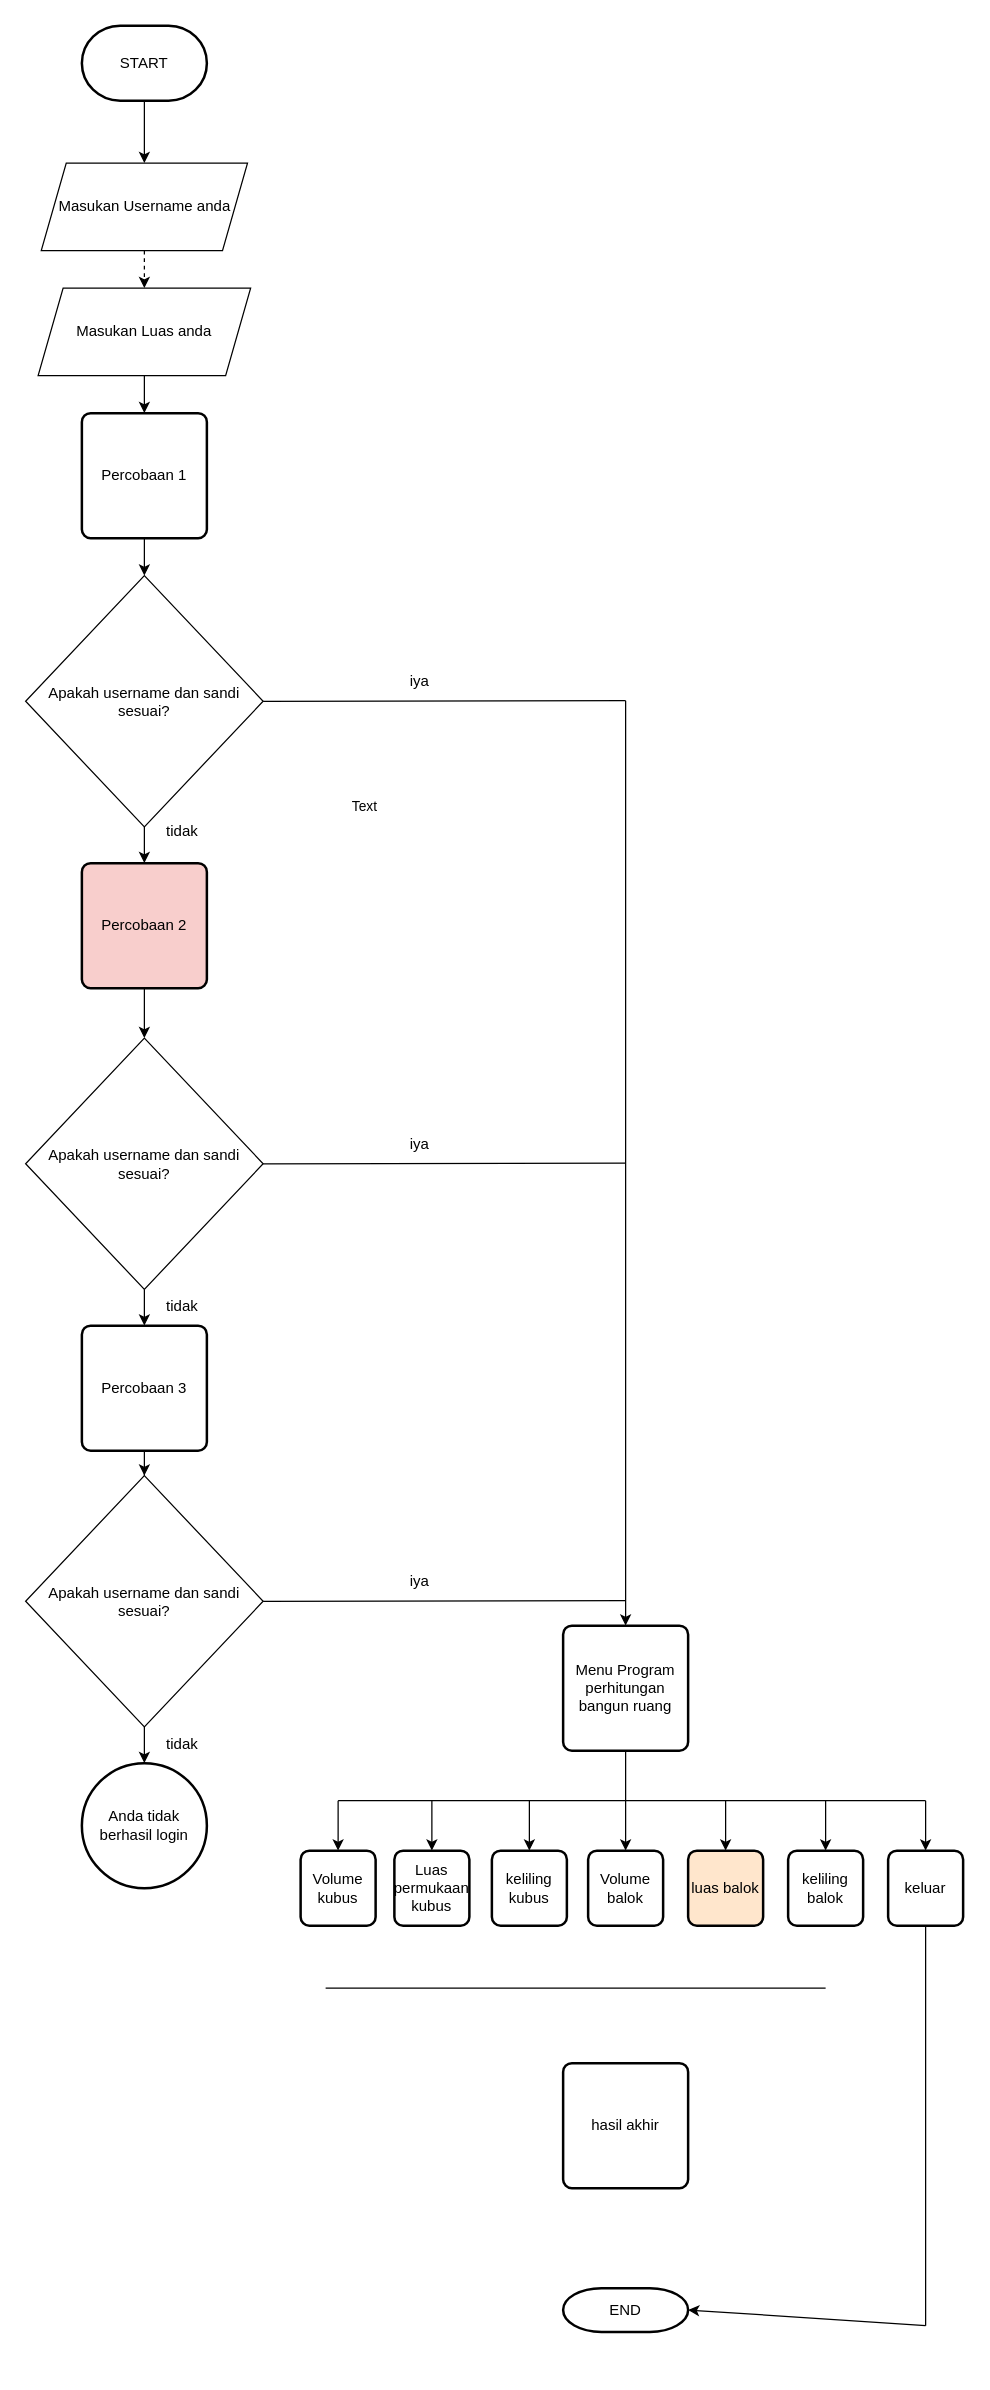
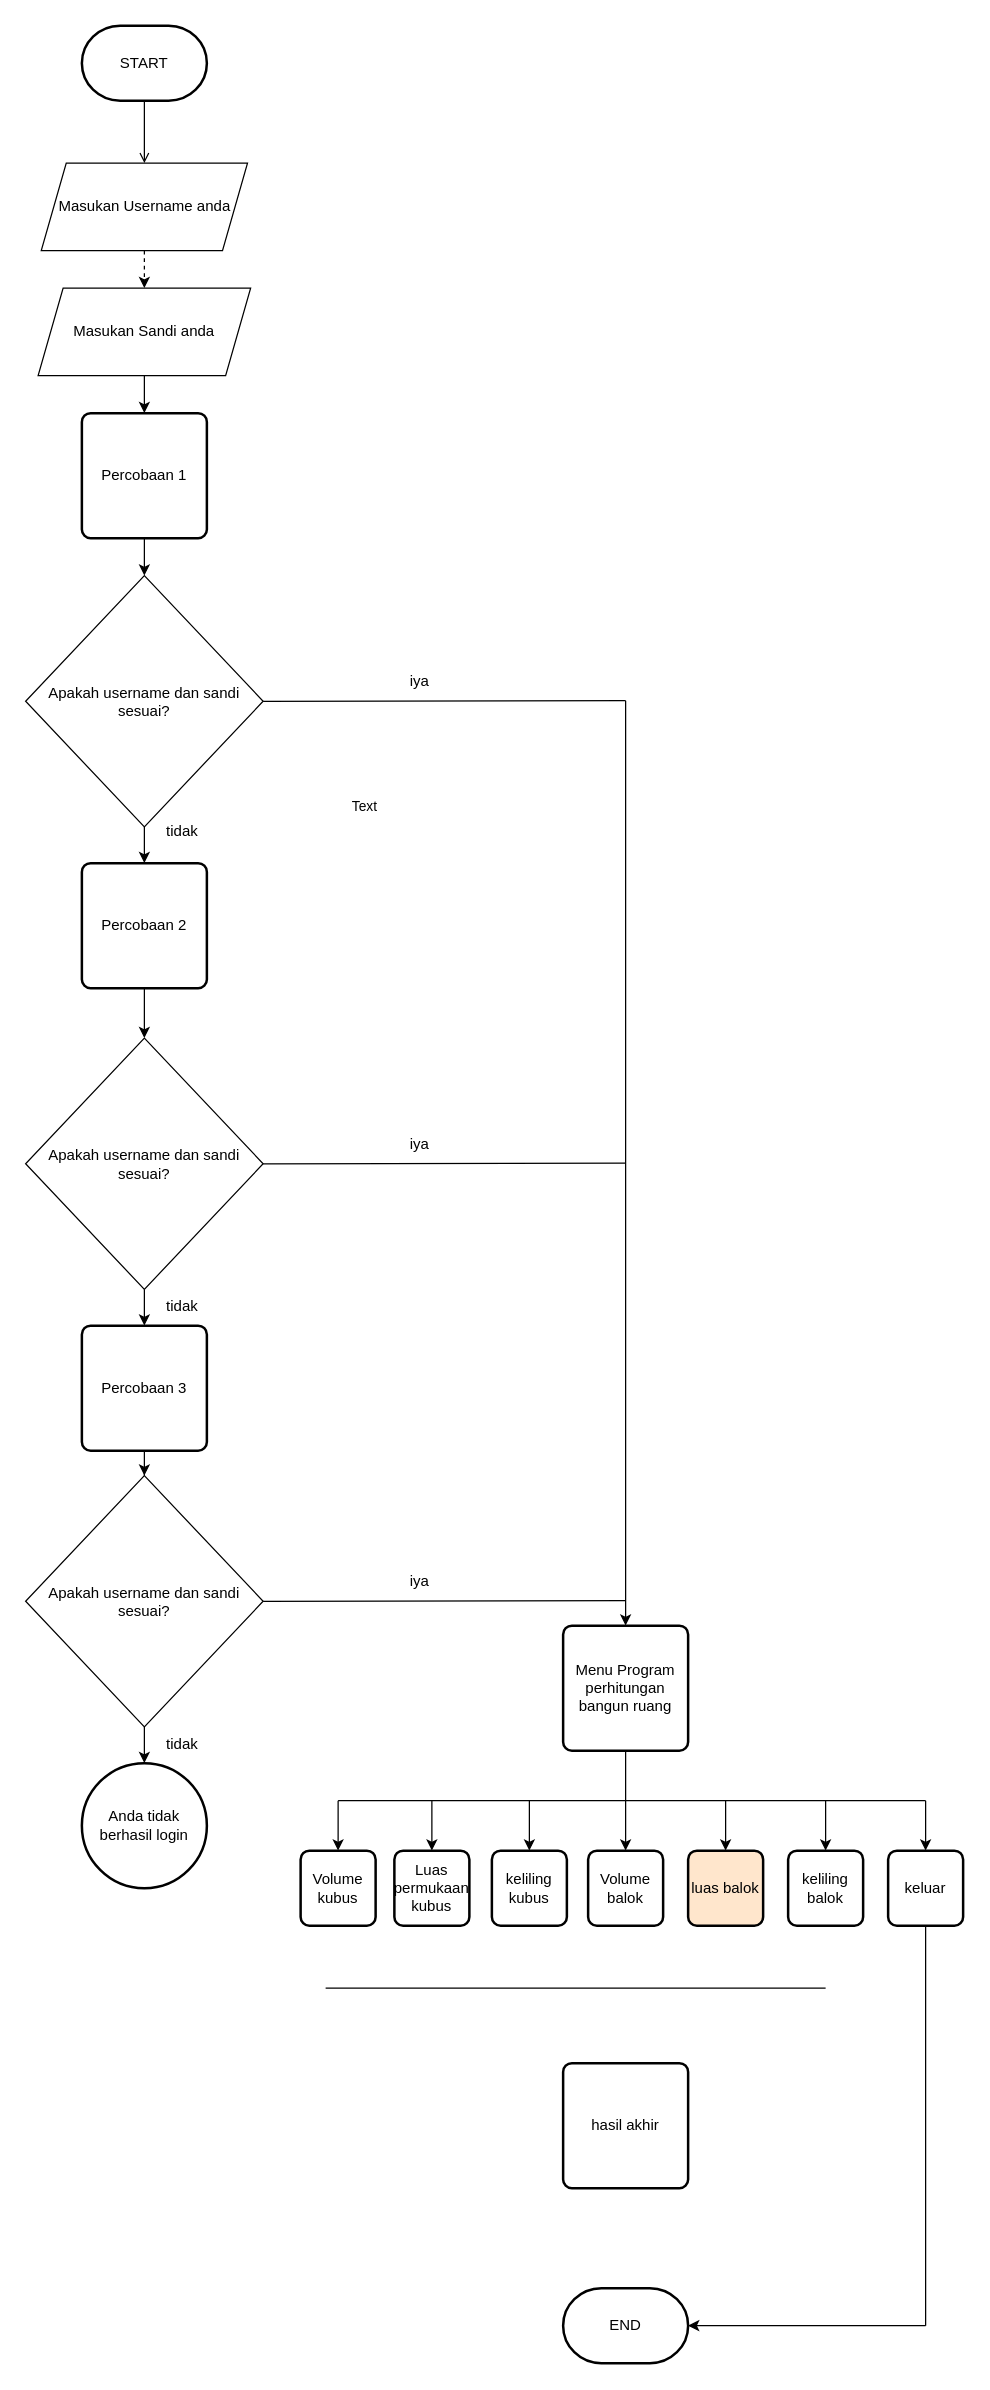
edge "START" -> "Masukan Username anda": arrowhead classic -> open
node "Masukan Luas anda": label "Masukan Luas anda" -> "Masukan Sandi anda"
node "Percobaan 2": fillcolor #f8cecc -> #ffffff
node "END": size 125x44 -> 125x75
